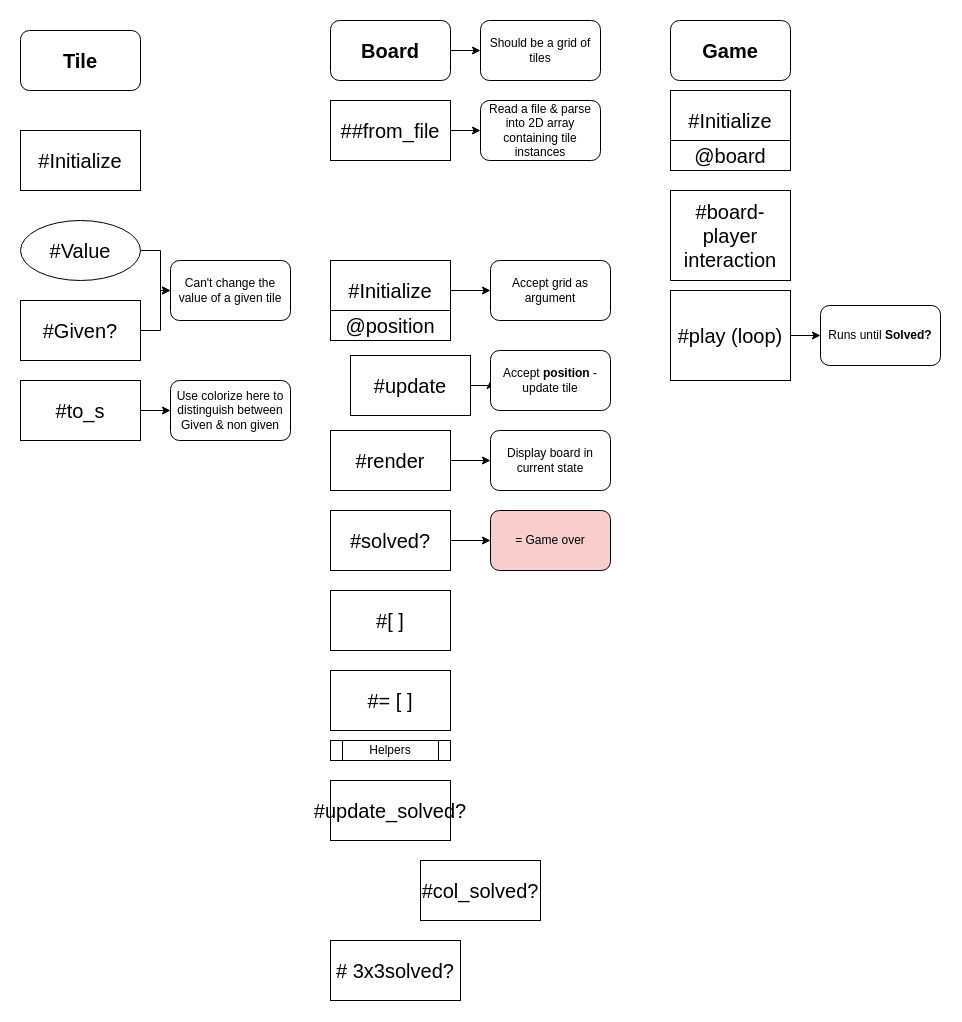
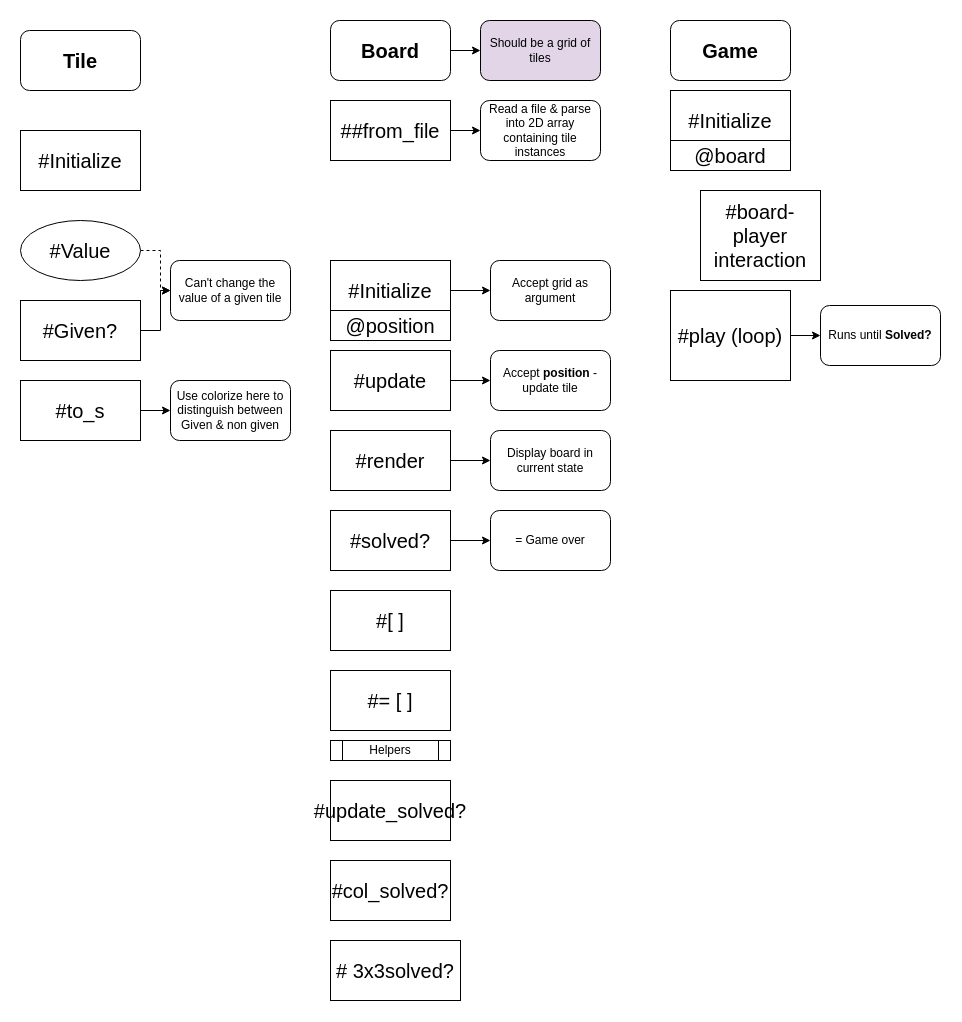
node "Should be a grid of tiles": fillcolor #ffffff -> #e1d5e7
node "#board-player interaction": moved (731, 236) -> (761, 236)
edge "#Value" -> "Can't change the value of a given tile": style solid -> dashed
node "#update": moved (411, 386) -> (391, 381)
node "= Game over": fillcolor #f8cecc -> #ffffff
node "#col_solved?": moved (481, 891) -> (391, 891)
